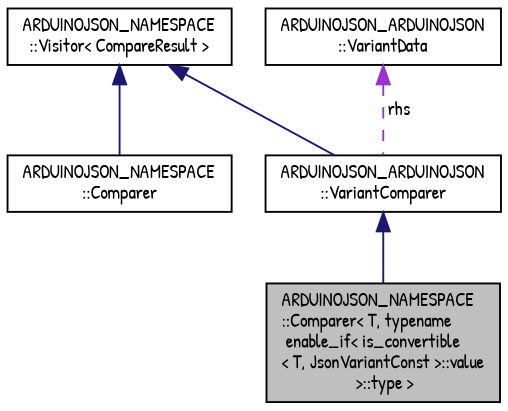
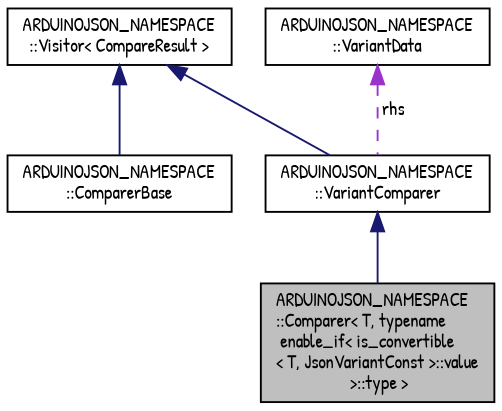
node "ARDUINOJSON_ARDUINOJSON ::VariantData": label "ARDUINOJSON_ARDUINOJSON ::VariantData" -> "ARDUINOJSON_NAMESPACE ::VariantData"
node "ARDUINOJSON_NAMESPACE ::Comparer": label "ARDUINOJSON_NAMESPACE ::Comparer" -> "ARDUINOJSON_NAMESPACE ::ComparerBase"
node "ARDUINOJSON_ARDUINOJSON ::VariantComparer": label "ARDUINOJSON_ARDUINOJSON ::VariantComparer" -> "ARDUINOJSON_NAMESPACE ::VariantComparer"
